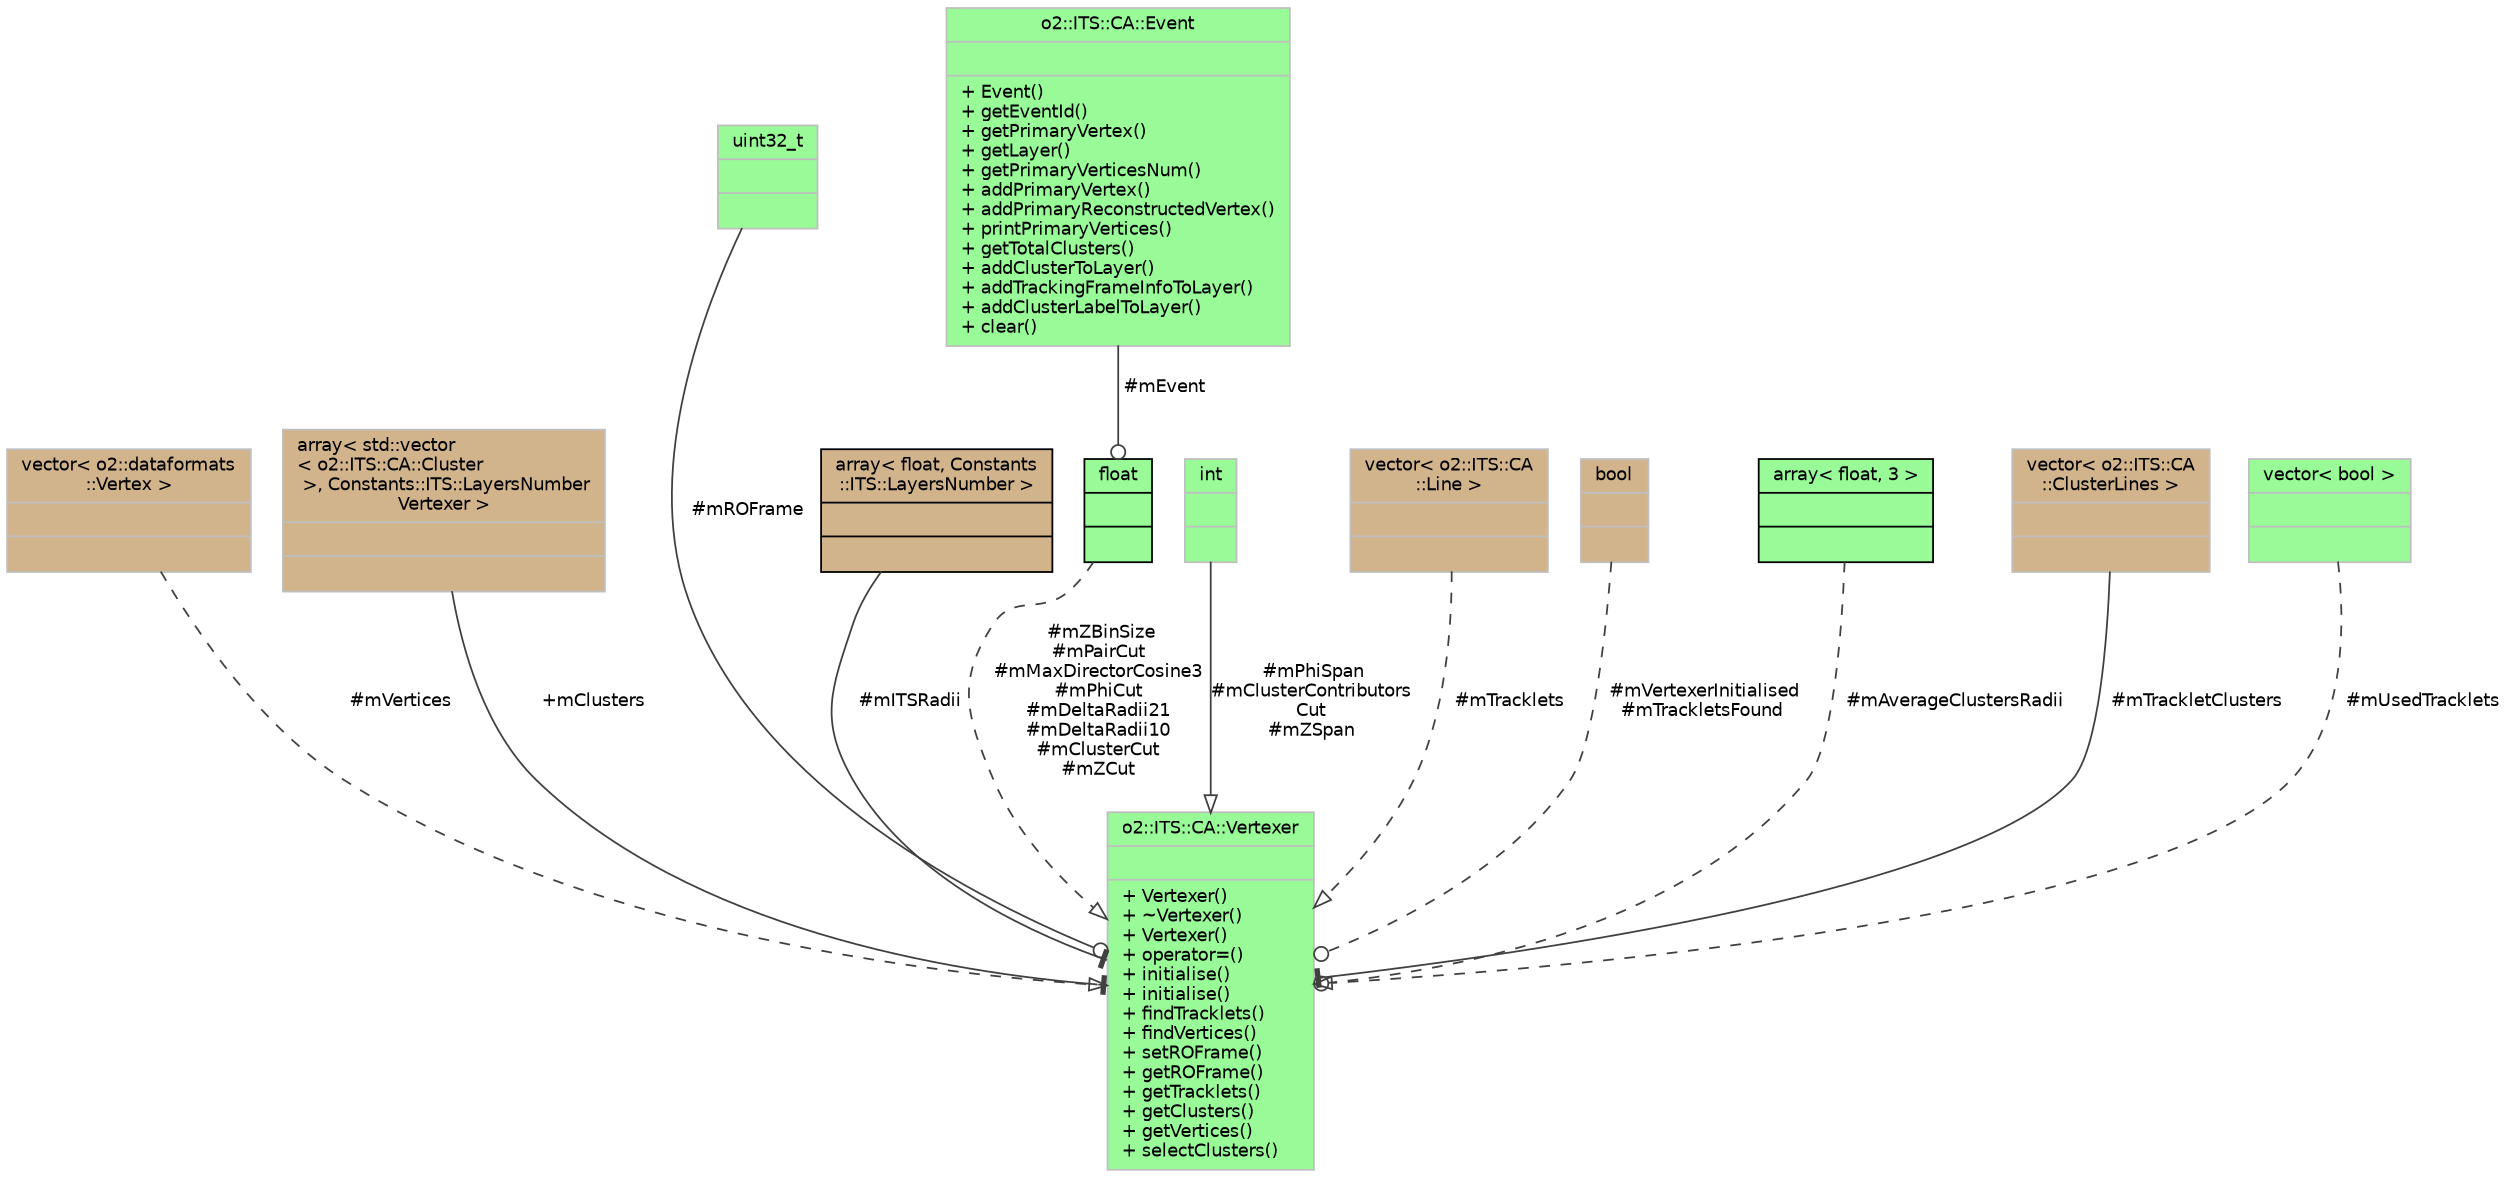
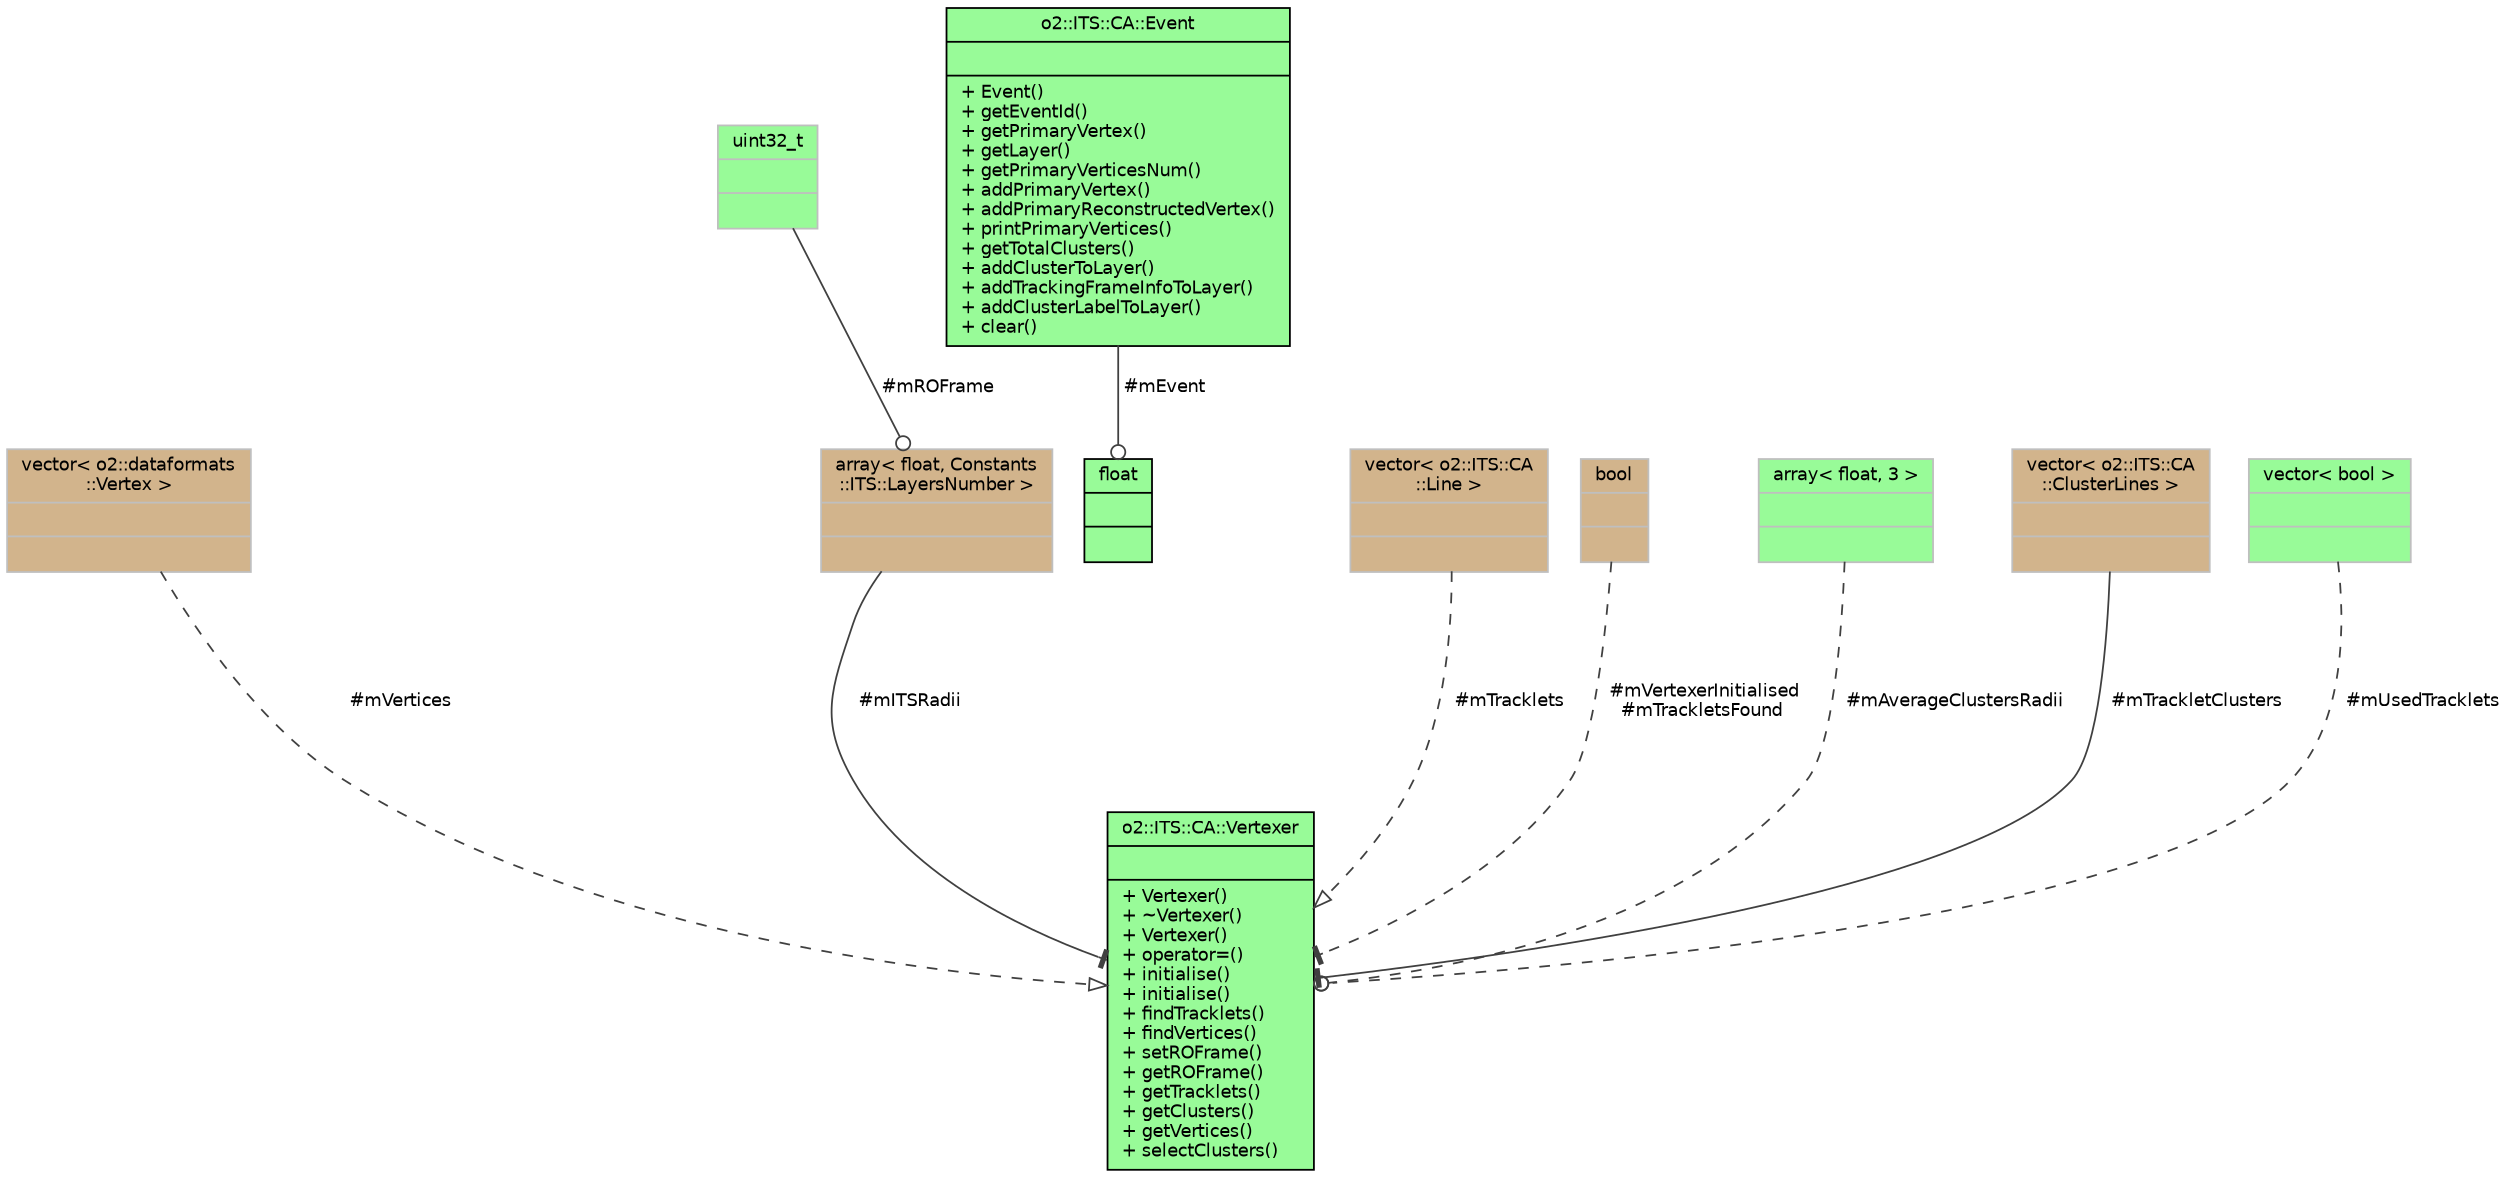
node "o2::ITS::CA::Event": color grey75 -> black
node "array< std::vector": removed
node "array< float, Constants": color black -> grey75
node "int": removed
node "array< float, 3 >": color black -> grey75
edge "uint32_t" -> "o2::ITS::CA::Vertexer": now "uint32_t" -> "array< float, Constants"
edge "float" -> "o2::ITS::CA::Vertexer": removed, label "#mZBinSize #mPairCut #mMaxDirectorCosine3 #mPhiCut #mDeltaRadii21 #mDeltaRadii10 #mClusterCut #mZCut"
edge "bool" -> "o2::ITS::CA::Vertexer": arrowhead odot -> tee
edge "vector< bool >" -> "o2::ITS::CA::Vertexer": arrowhead onormal -> odot
node "o2::ITS::CA::Vertexer": color grey75 -> black
